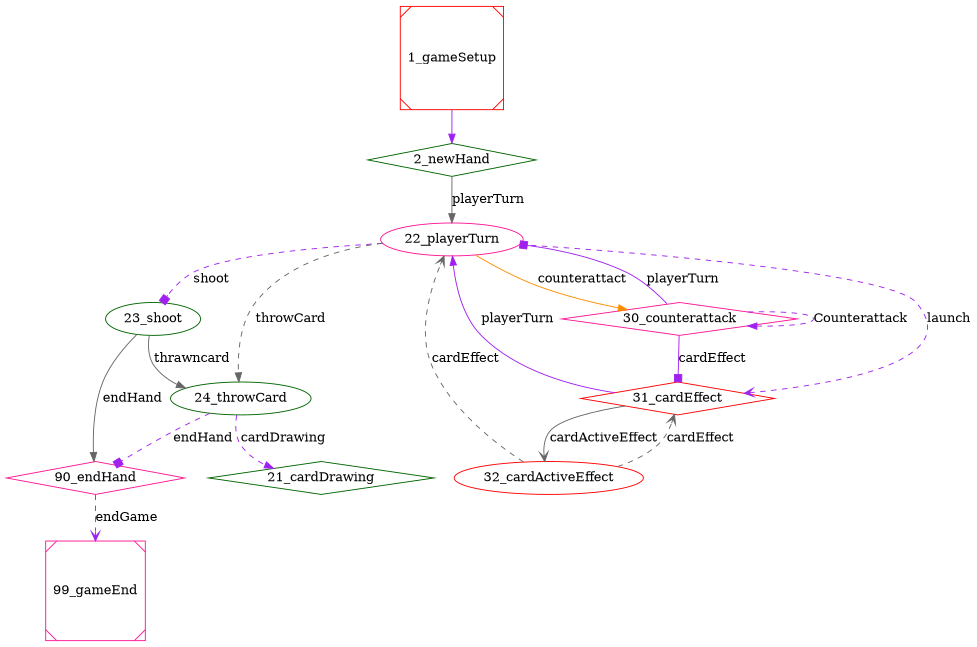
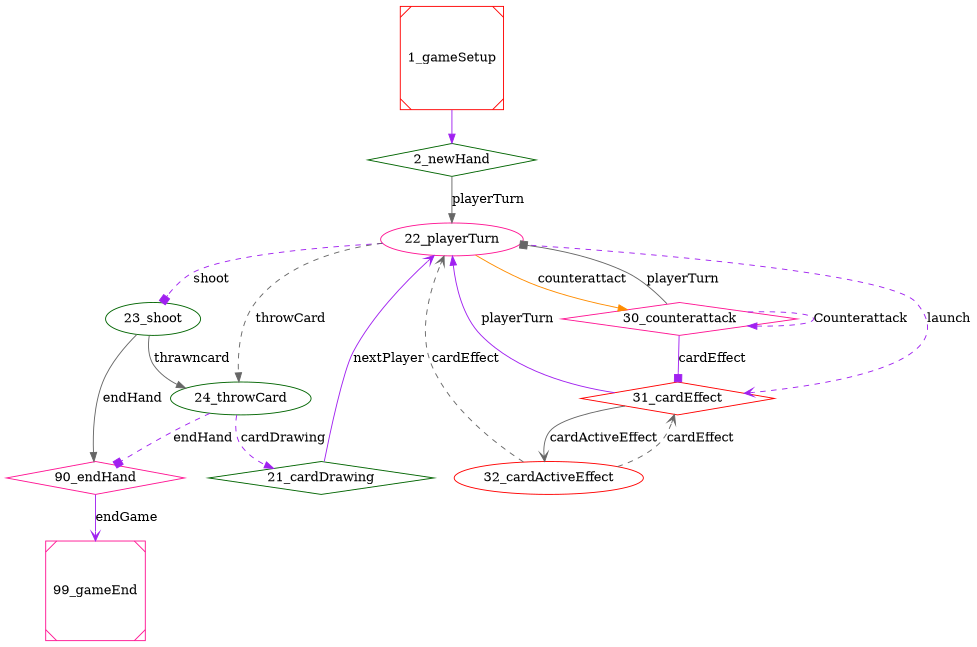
edge "30_counterattack" -> "22_playerTurn": color purple -> gray40
edge "21_cardDrawing" -> "22_playerTurn": added, label "nextPlayer"
edge "90_endHand" -> "99_gameEnd": style dashed -> solid
